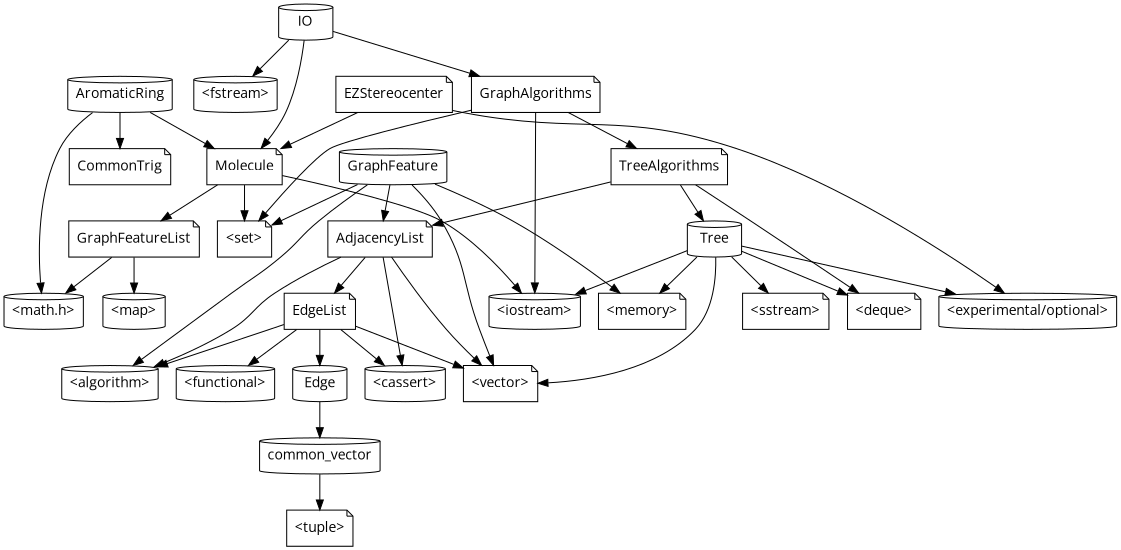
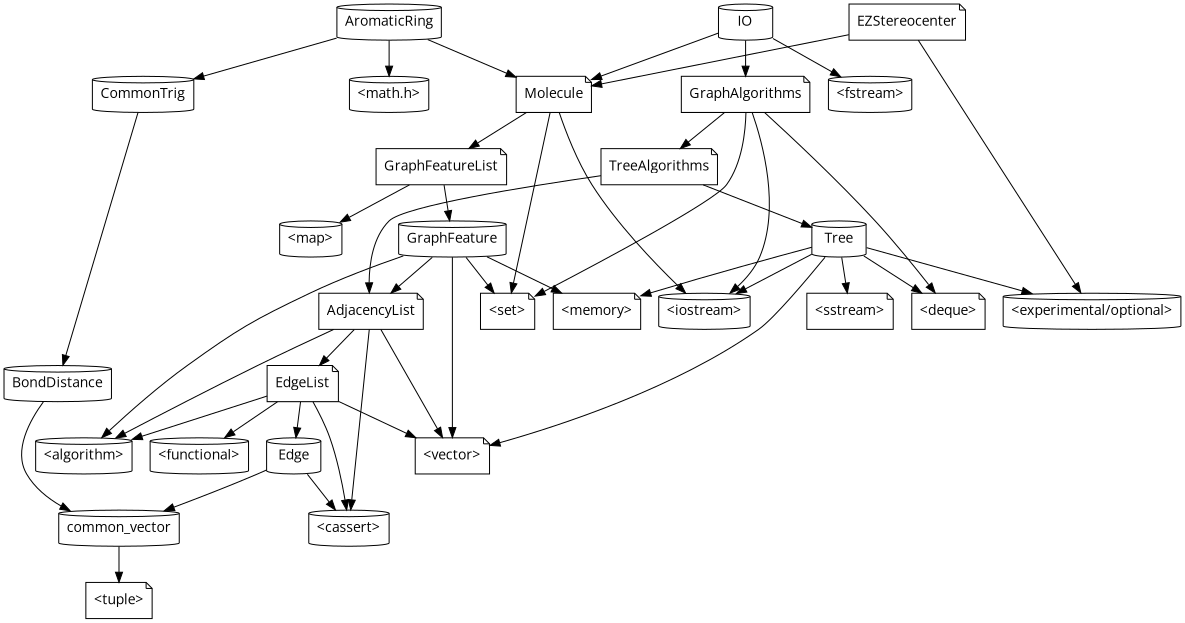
node "CommonTrig": shape note -> cylinder
edge "TreeAlgorithms" -> "<deque>": now "GraphAlgorithms" -> "<deque>"
edge "GraphFeatureList" -> "<math.h>": now "GraphFeatureList" -> "GraphFeature"
node "BondDistance": added
edge "Edge" -> "<cassert>": added
